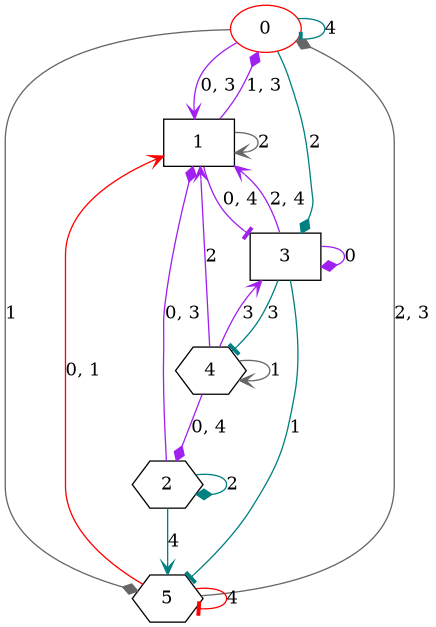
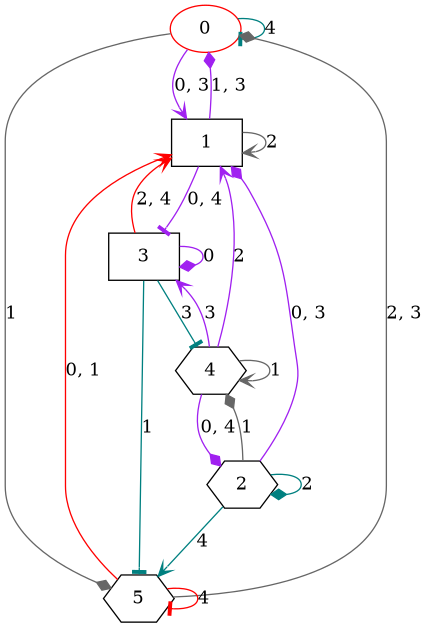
edge "0" -> "3": removed, label "2"
edge "3" -> "1": color purple -> red
edge "2" -> "4": added, label "1"
